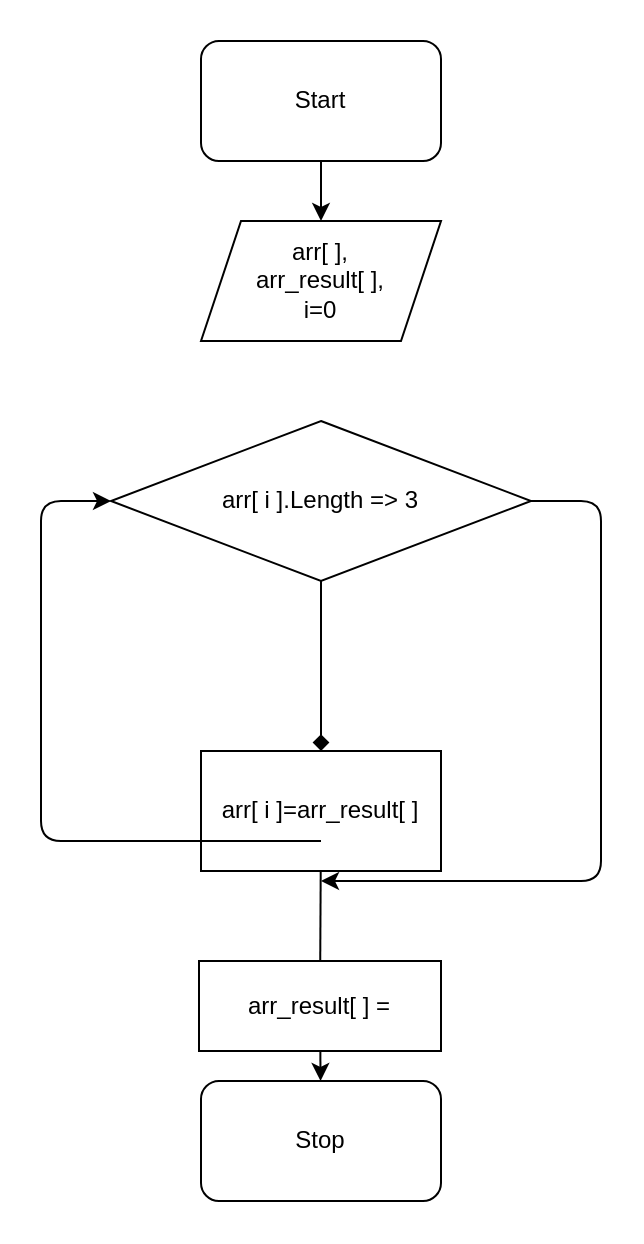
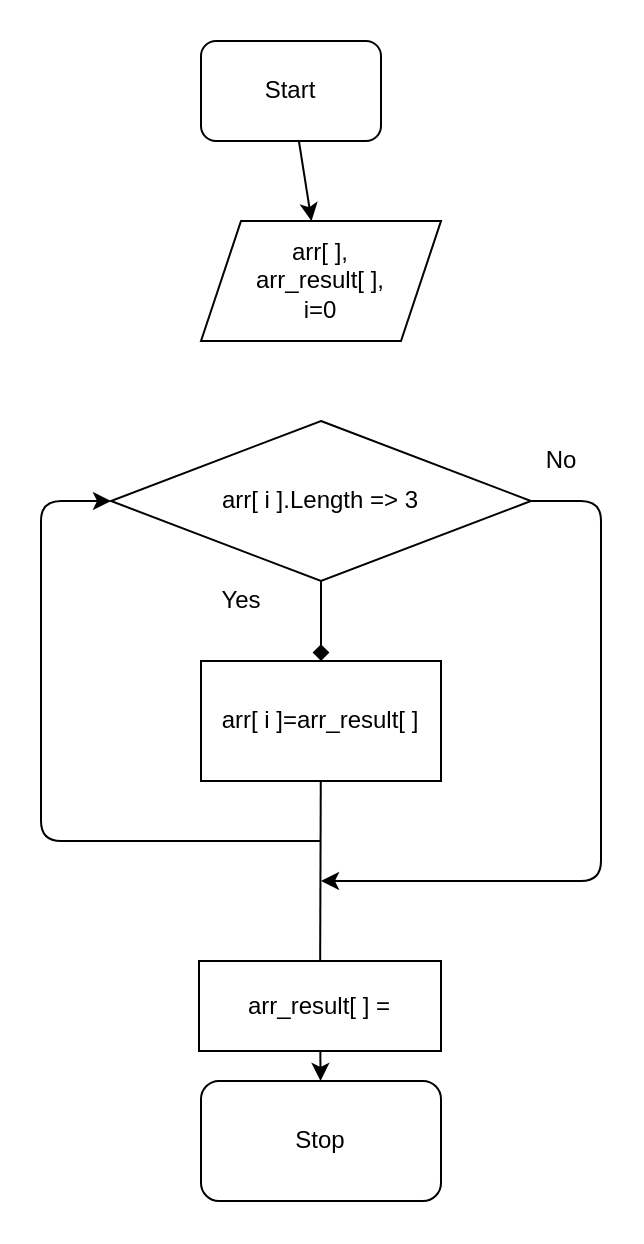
node "Start": size 240x120 -> 180x100
node "No": added
node "Yes": added
node "arr[ i ]=arr_result[ ]": moved (321, 811) -> (321, 721)
